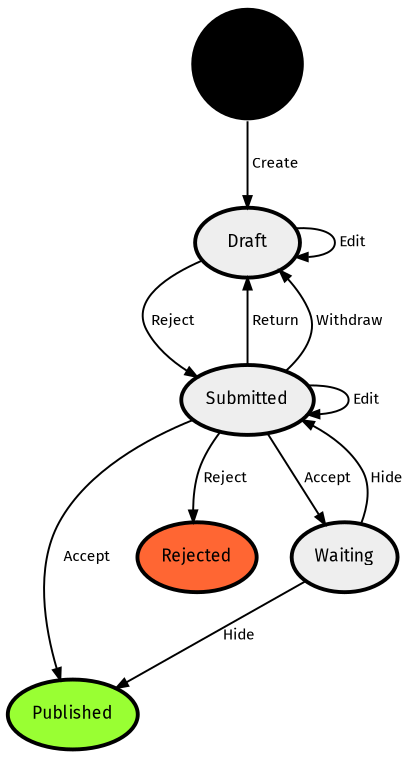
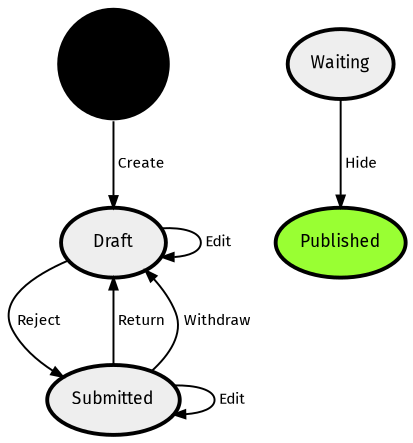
edge "Waiting" -> "Submitted": removed, label "Hide"
edge "Submitted" -> "Waiting": removed, label "Accept"
edge "Submitted" -> "Published": removed, label "Accept"
node "Rejected": removed
